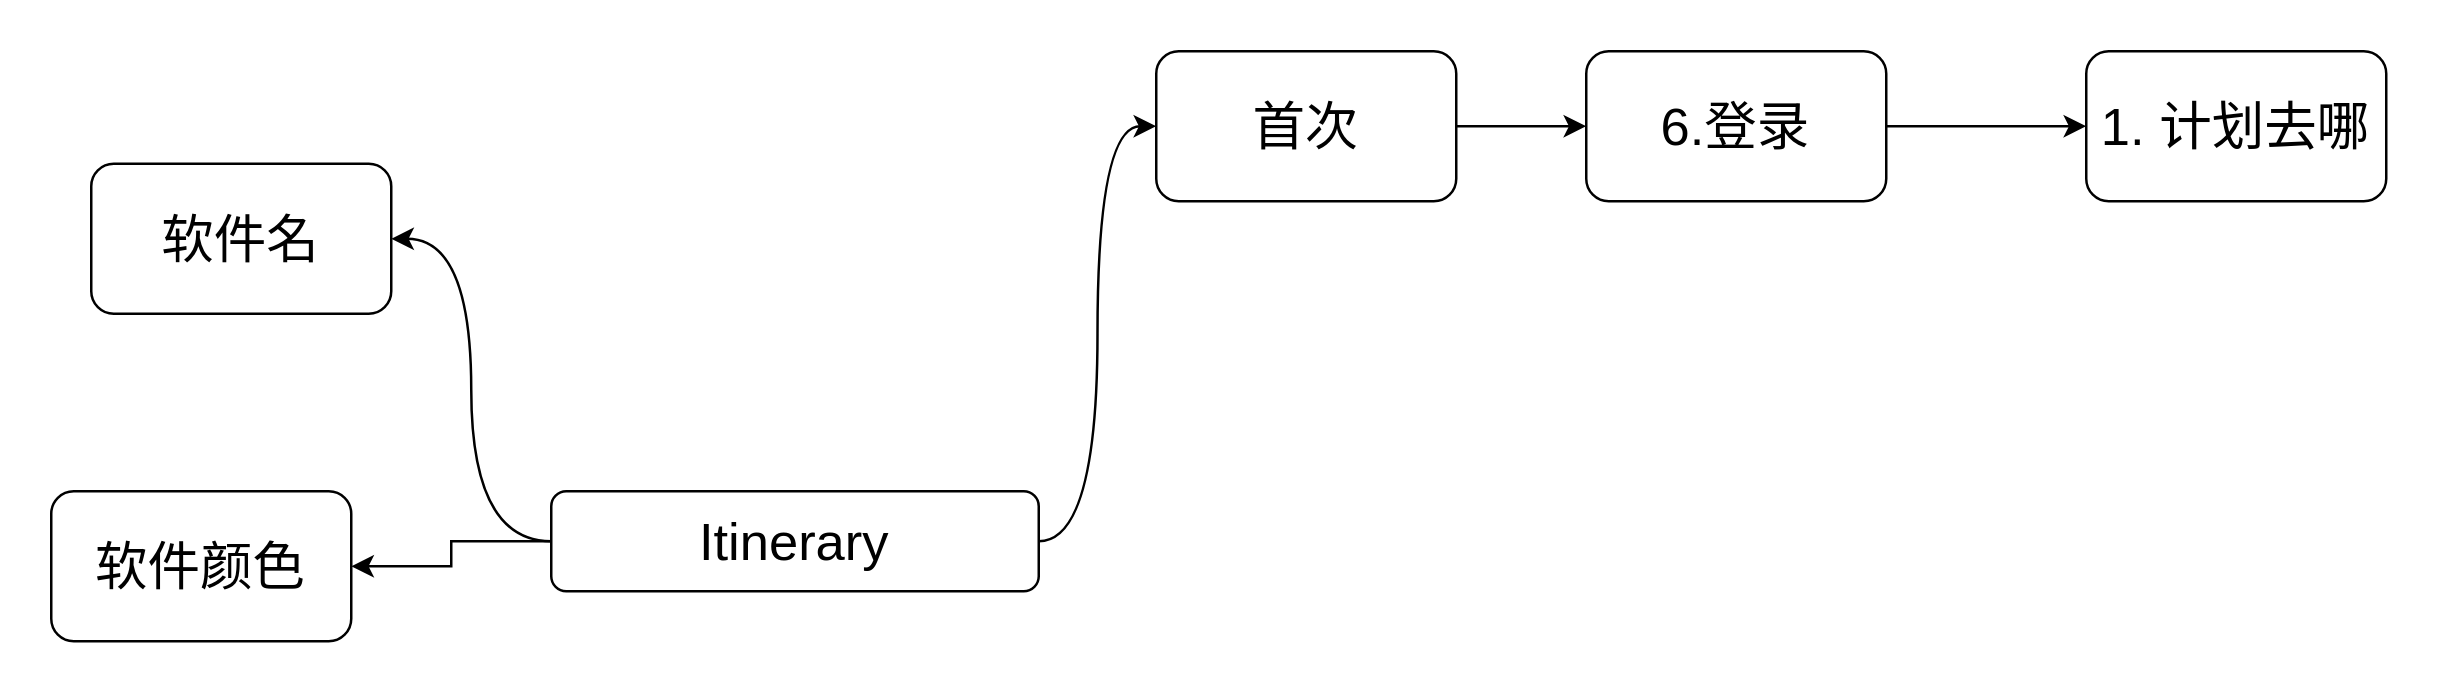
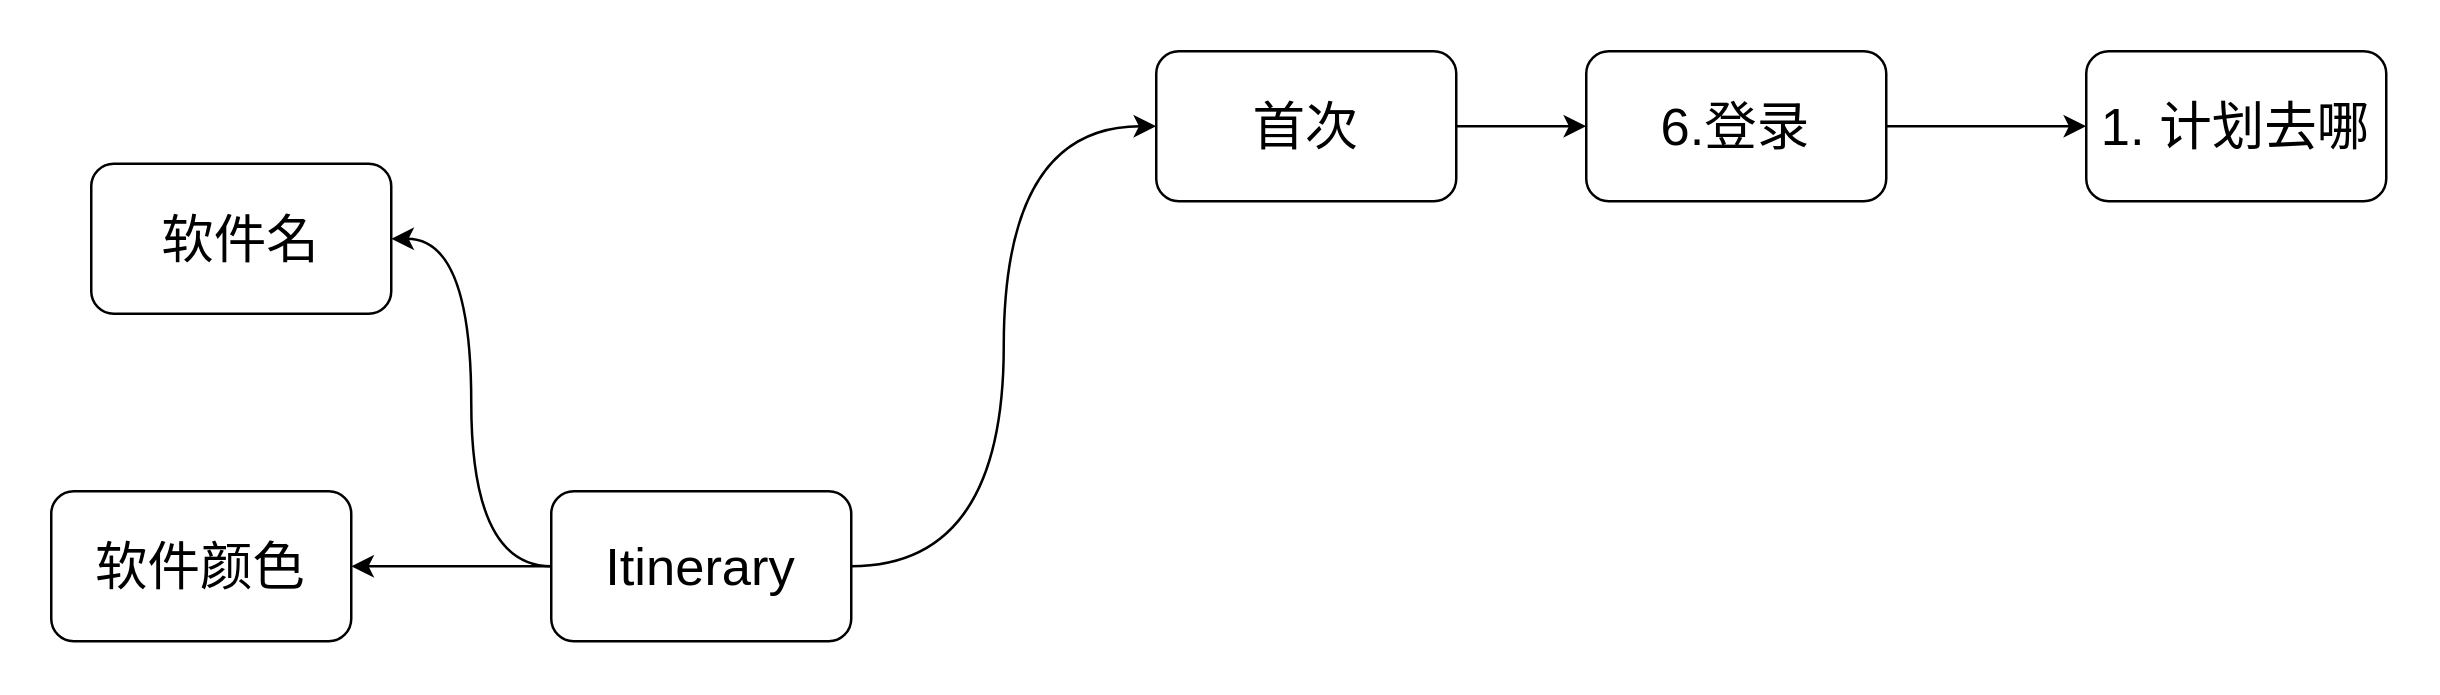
node "Itinerary": size 488x100 -> 300x150
